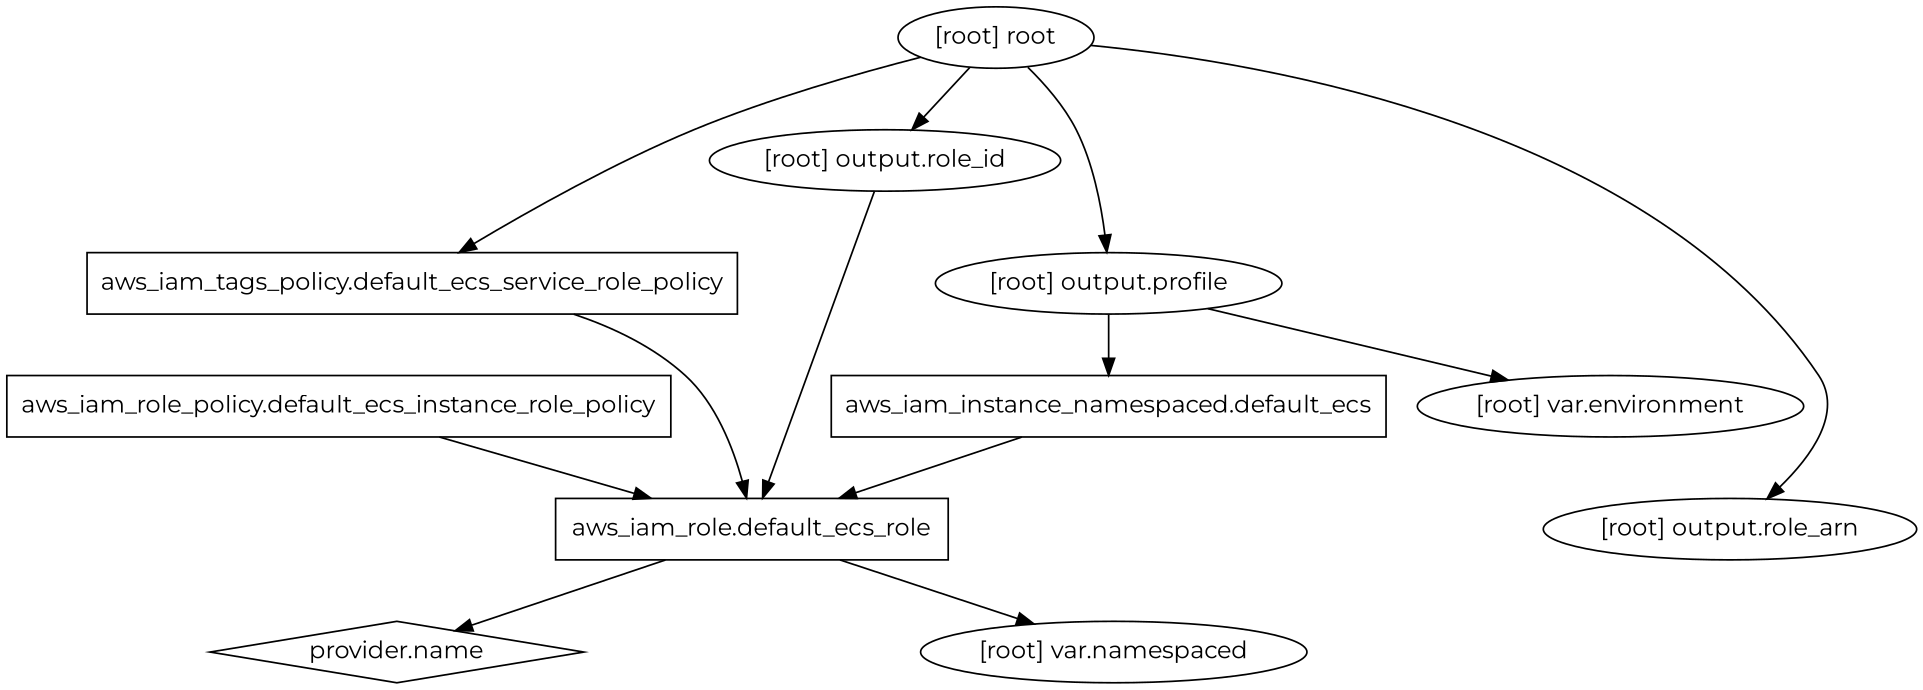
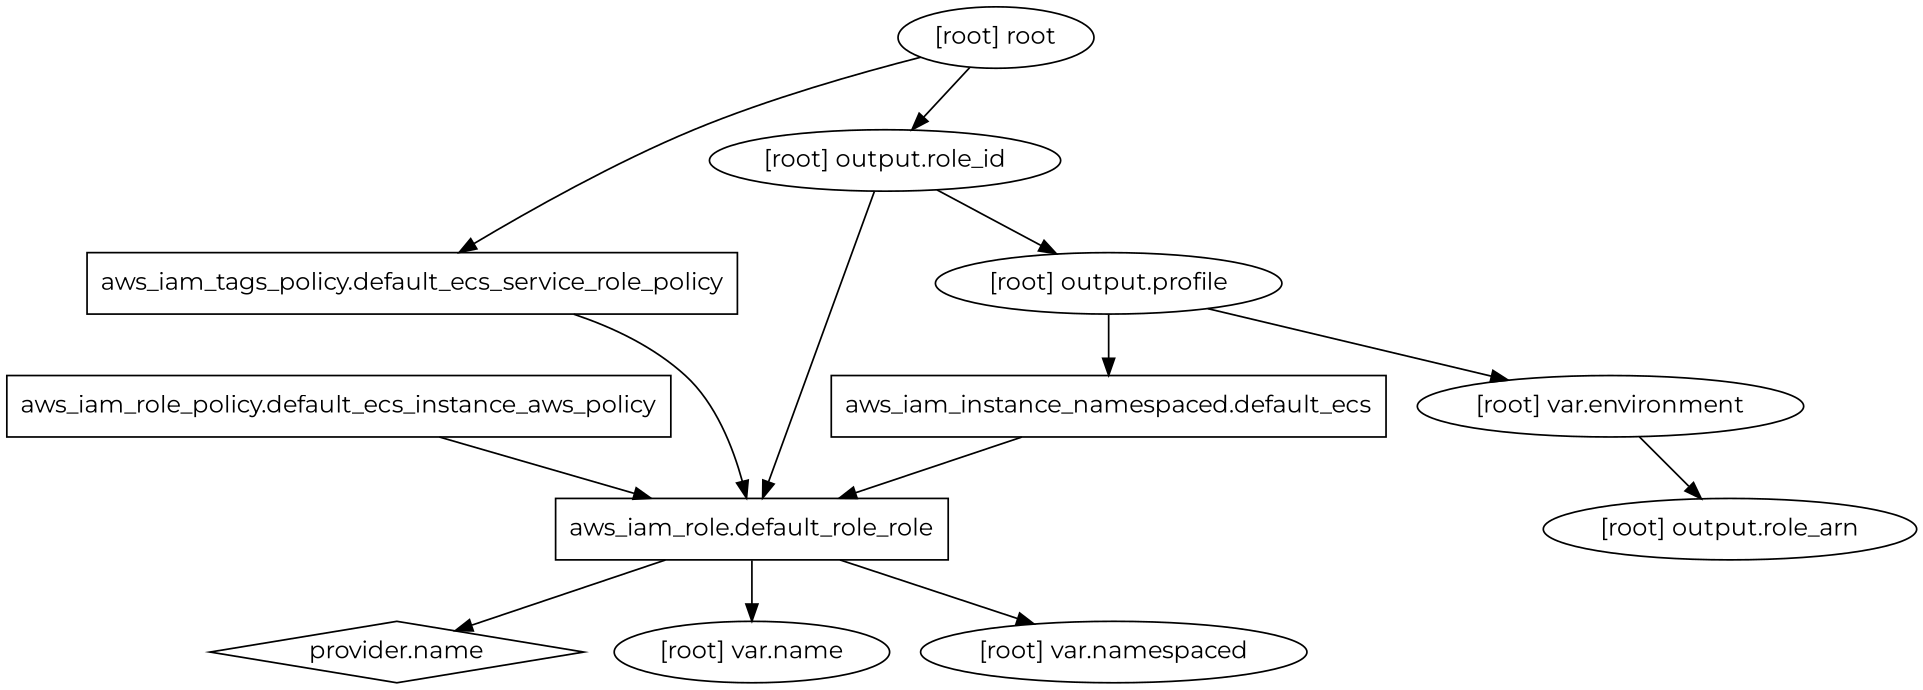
edge "[root] root" -> "[root] output.profile": now "[root] output.role_id" -> "[root] output.profile"
edge "[root] root" -> "[root] output.role_arn": now "[root] var.environment" -> "[root] output.role_arn"
node "aws_iam_role_policy.default_ecs_instance_role_policy": label "aws_iam_role_policy.default_ecs_instance_role_policy" -> "aws_iam_role_policy.default_ecs_instance_aws_policy"
node "aws_iam_role.default_ecs_role": label "aws_iam_role.default_ecs_role" -> "aws_iam_role.default_role_role"
node "[root] var.name": added
